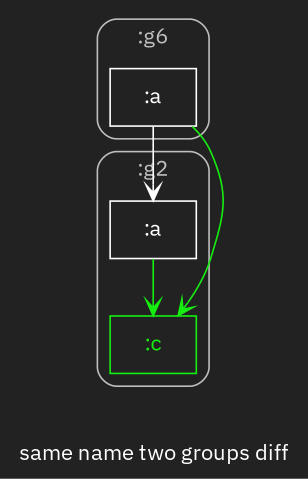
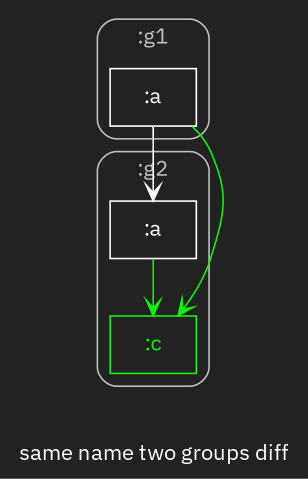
cluster ":g6": label ":g6" -> ":g1"
